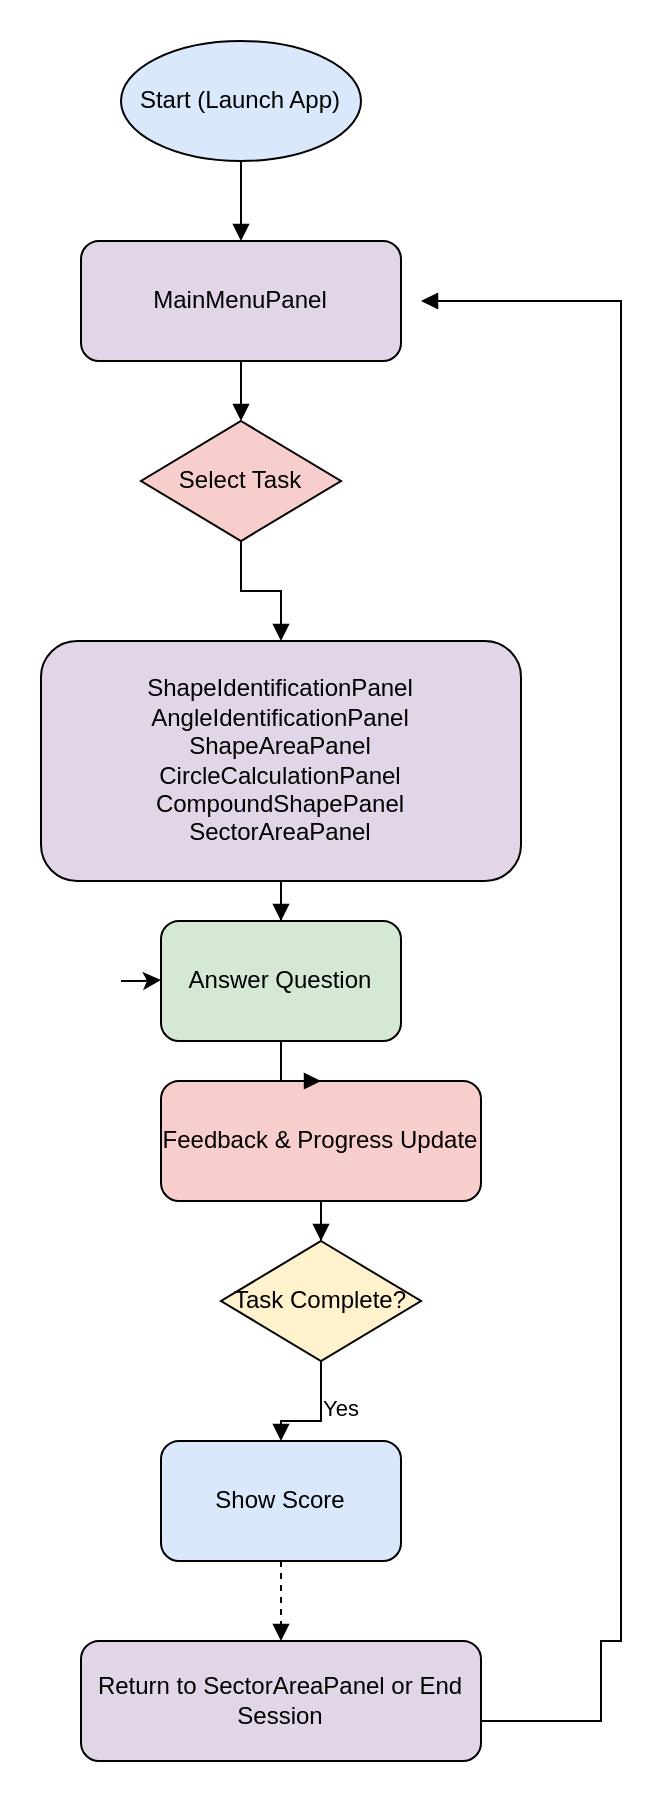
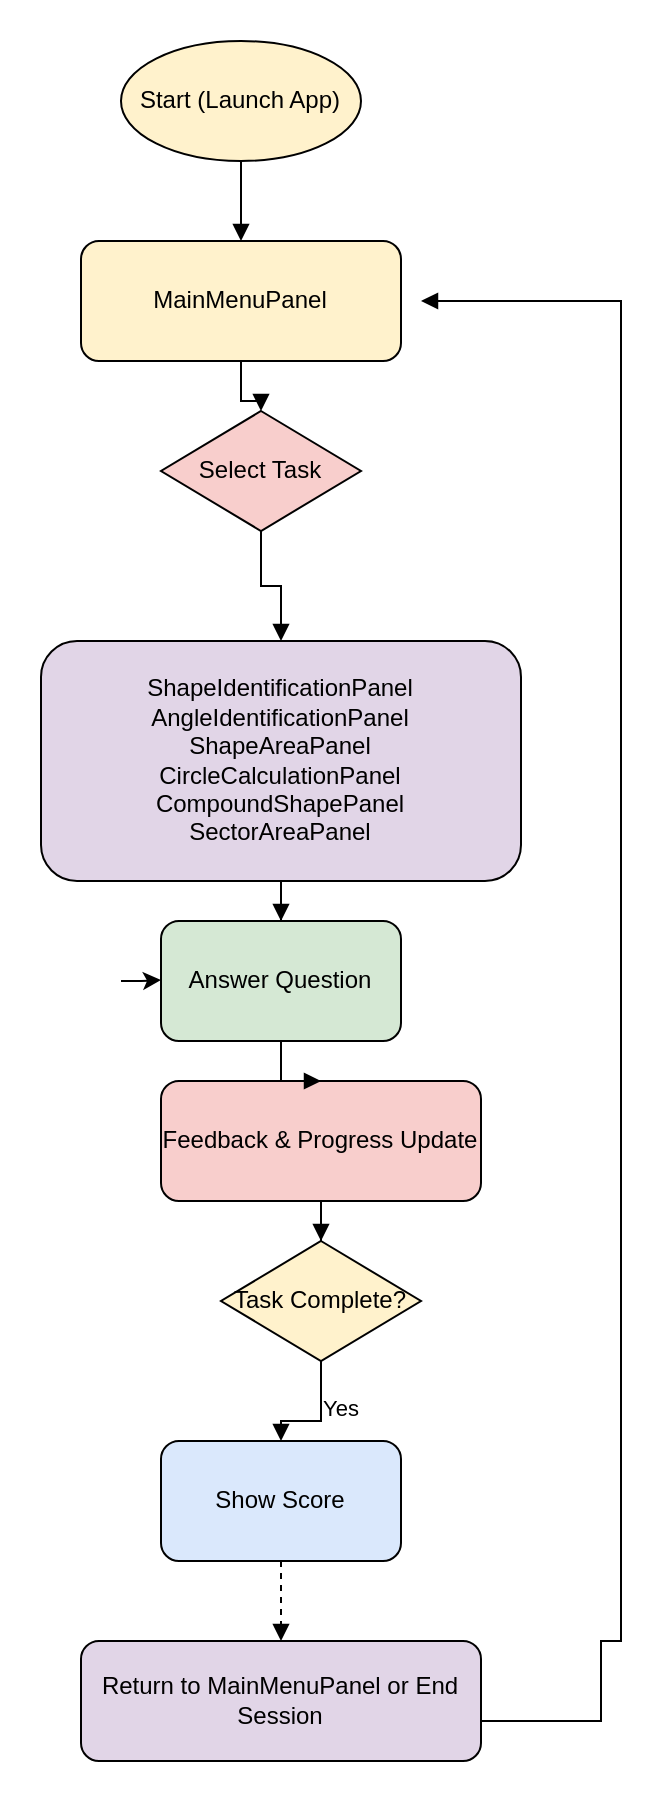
node "Start (Launch App)": fillcolor #dae8fc -> #fff2cc
node "MainMenuPanel": fillcolor #e1d5e7 -> #fff2cc
node "Select Task": moved (241, 481) -> (261, 471)
node "Return to SectorAreaPanel or End Session": label "Return to SectorAreaPanel or End Session" -> "Return to MainMenuPanel or End Session"
